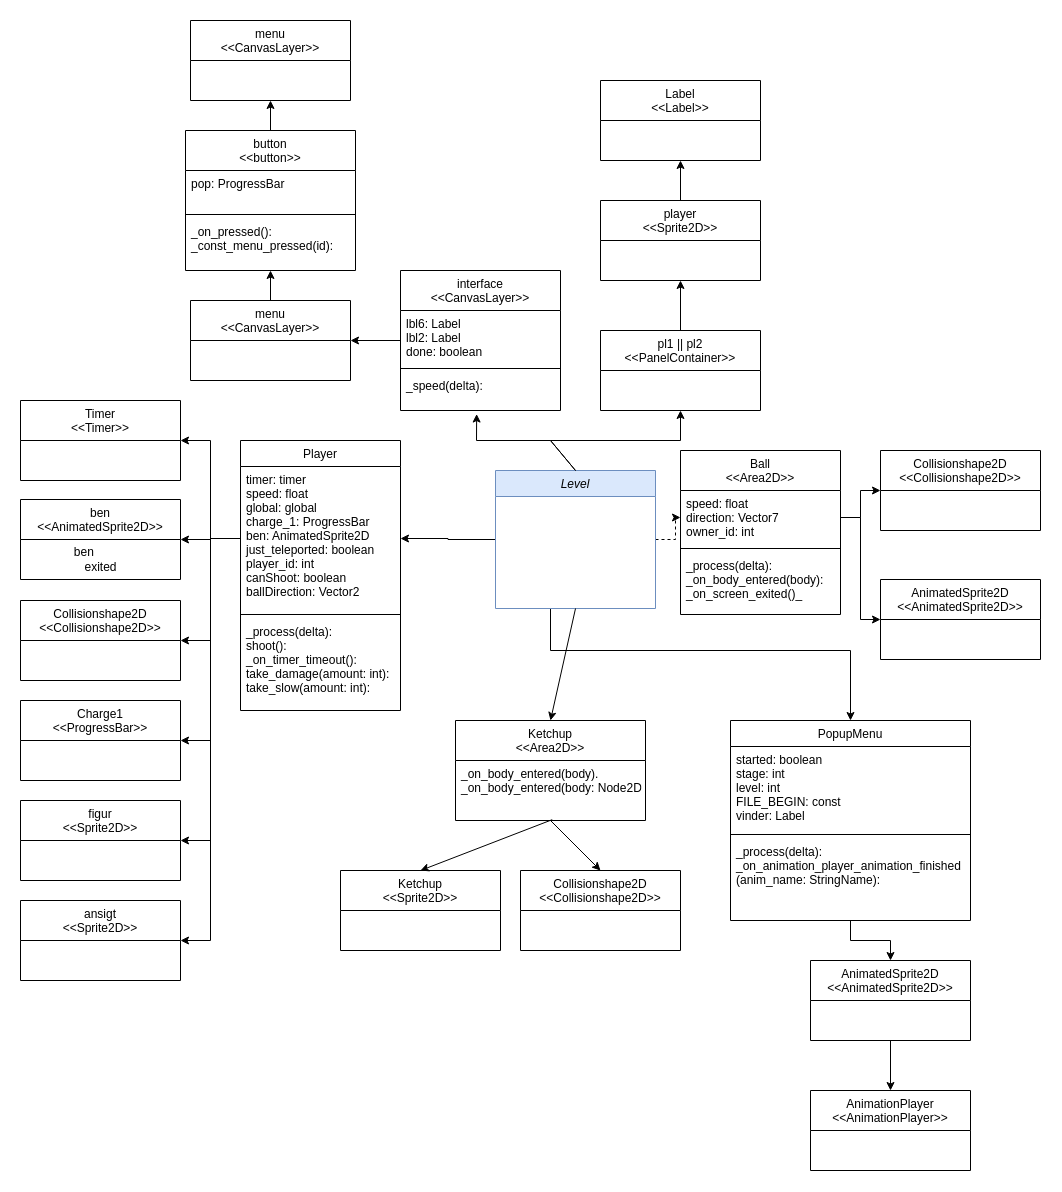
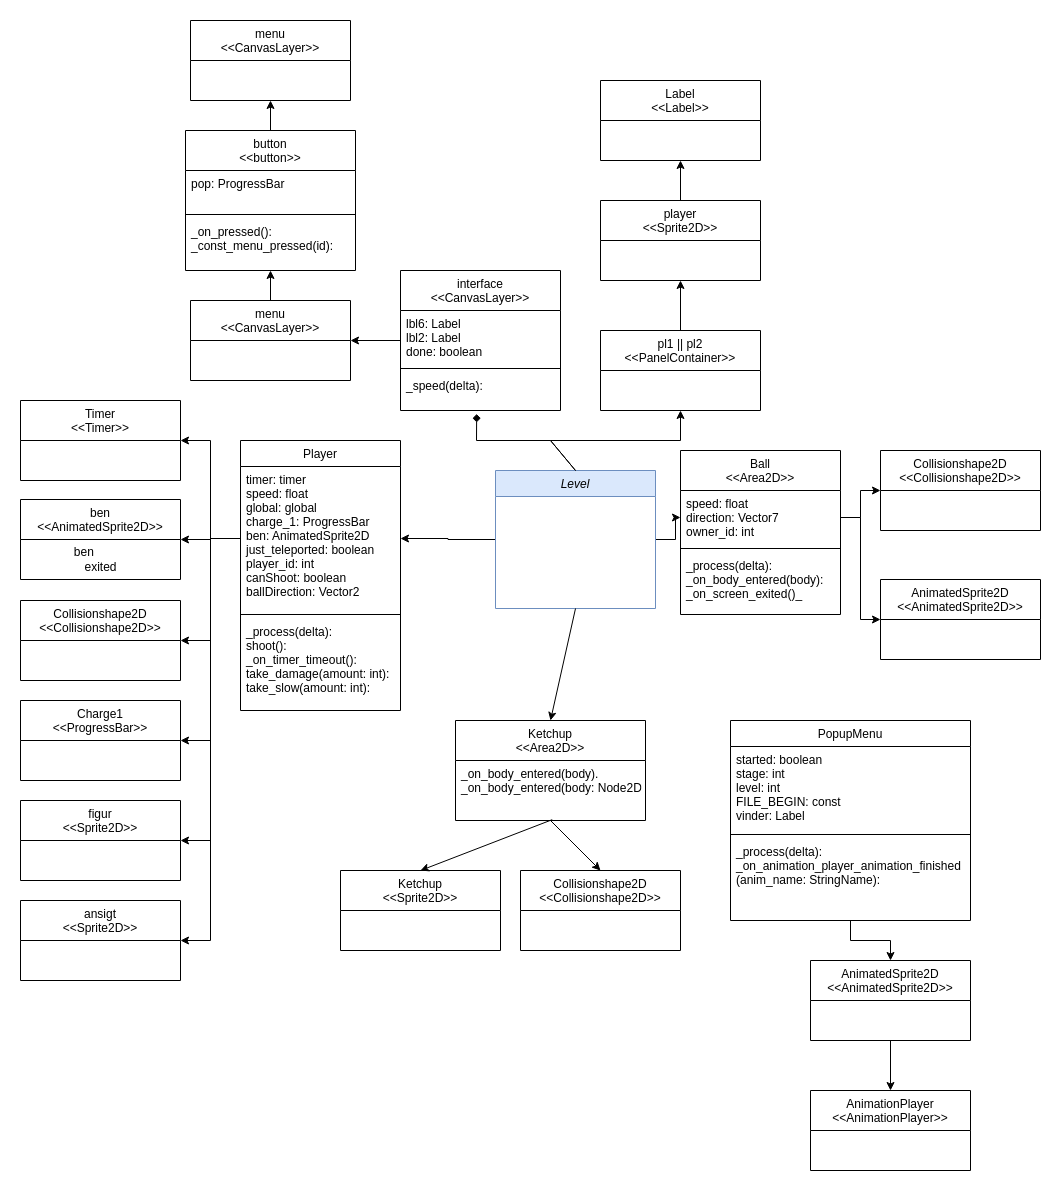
edge "Level" -> "_speed(delta):": arrowhead classic -> diamond
edge "Level" -> "speed: float direction: Vector7 owner_id: int": style dashed -> solid
edge "Level" -> "PopupMenu": removed
